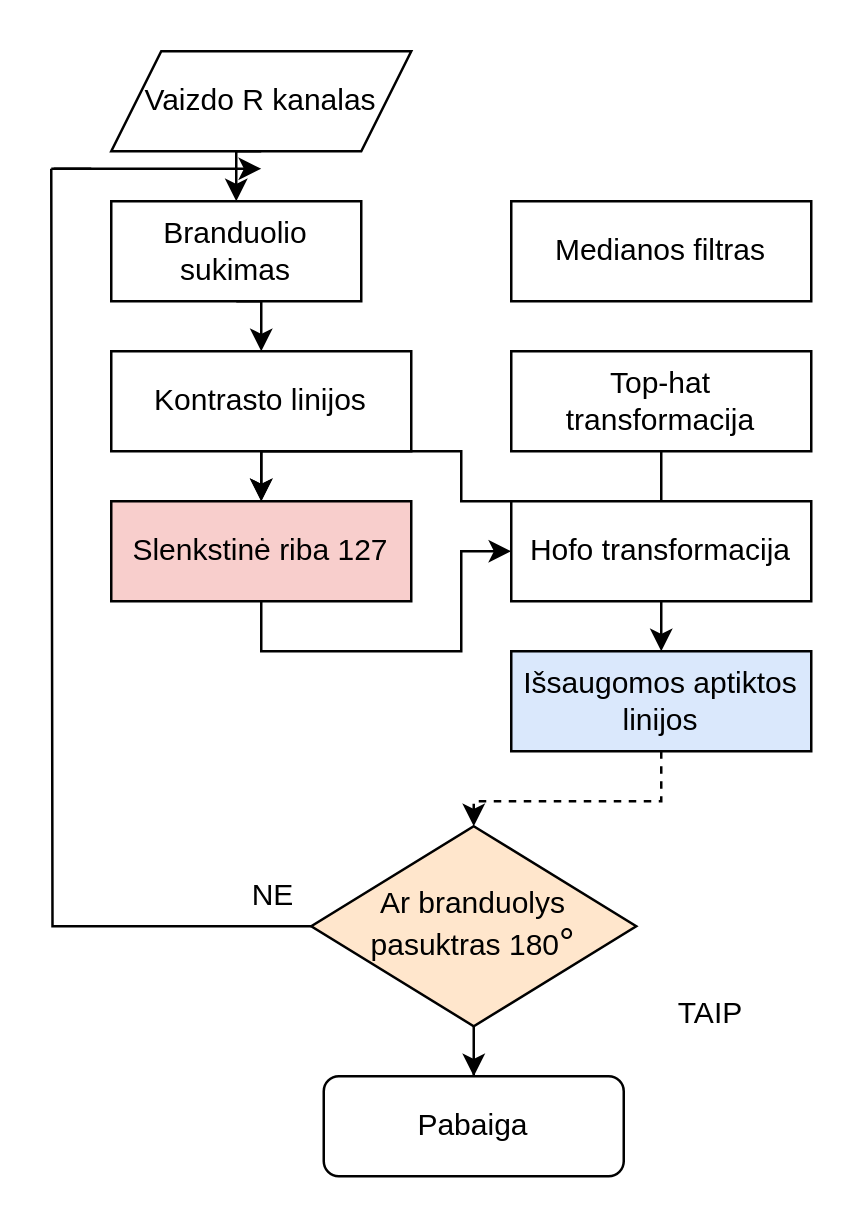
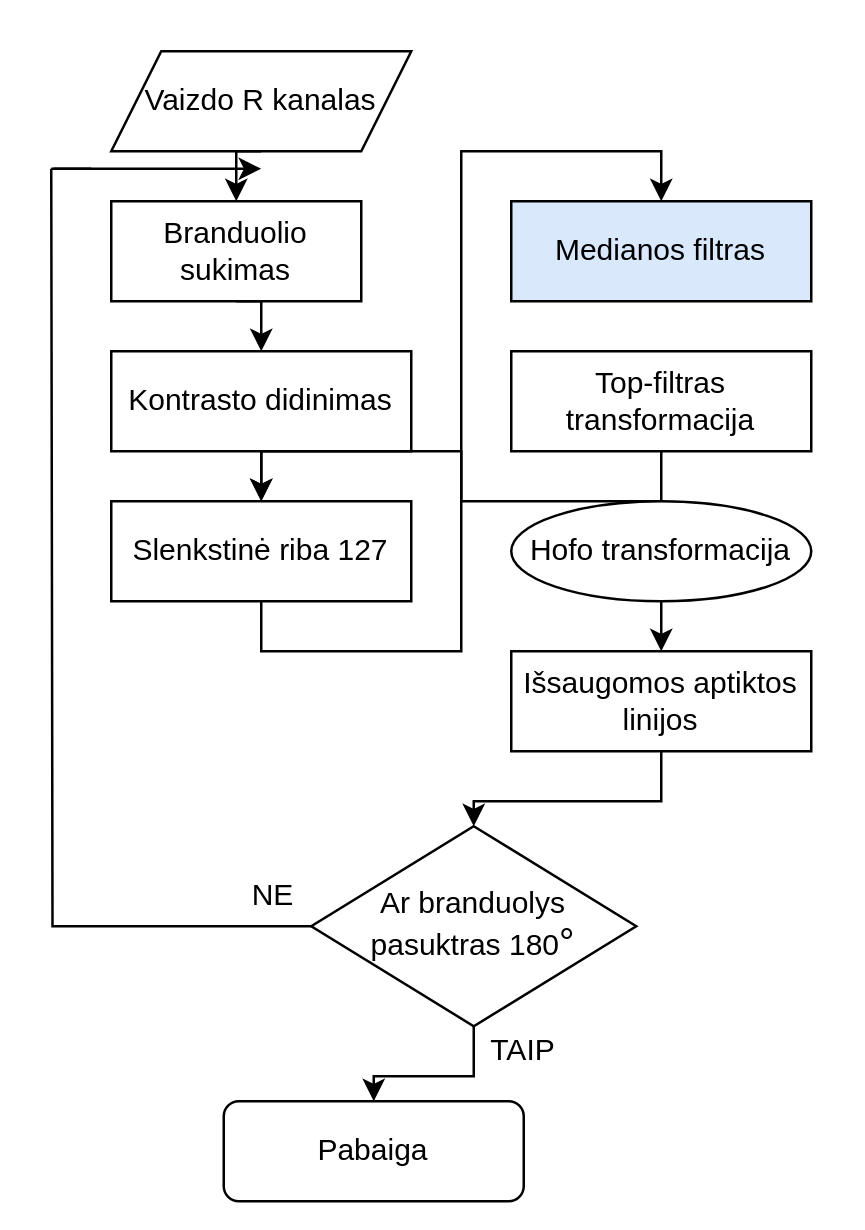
node "Medianos filtras": fillcolor #ffffff -> #dae8fc
node "Kontrasto linijos": label "Kontrasto linijos" -> "Kontrasto didinimas"
node "Top-hat transformacija": label "Top-hat transformacija" -> "Top-filtras transformacija"
node "Slenkstinė riba 127": fillcolor #f8cecc -> #ffffff
edge "Slenkstinė riba 127" -> "Hofo transformacija": now "Slenkstinė riba 127" -> "Medianos filtras"
node "Hofo transformacija": shape rectangle -> ellipse
node "Išsaugomos aptiktos linijos": fillcolor #dae8fc -> #ffffff
edge "Išsaugomos aptiktos linijos" -> "Ar branduolys pasuktras 180°": style dashed -> solid
node "Ar branduolys pasuktras 180°": fillcolor #ffe6cc -> #ffffff
node "TAIP": moved (711, 1014) -> (524, 1051)
node "Pabaiga": moved (474, 1126) -> (374, 1151)
